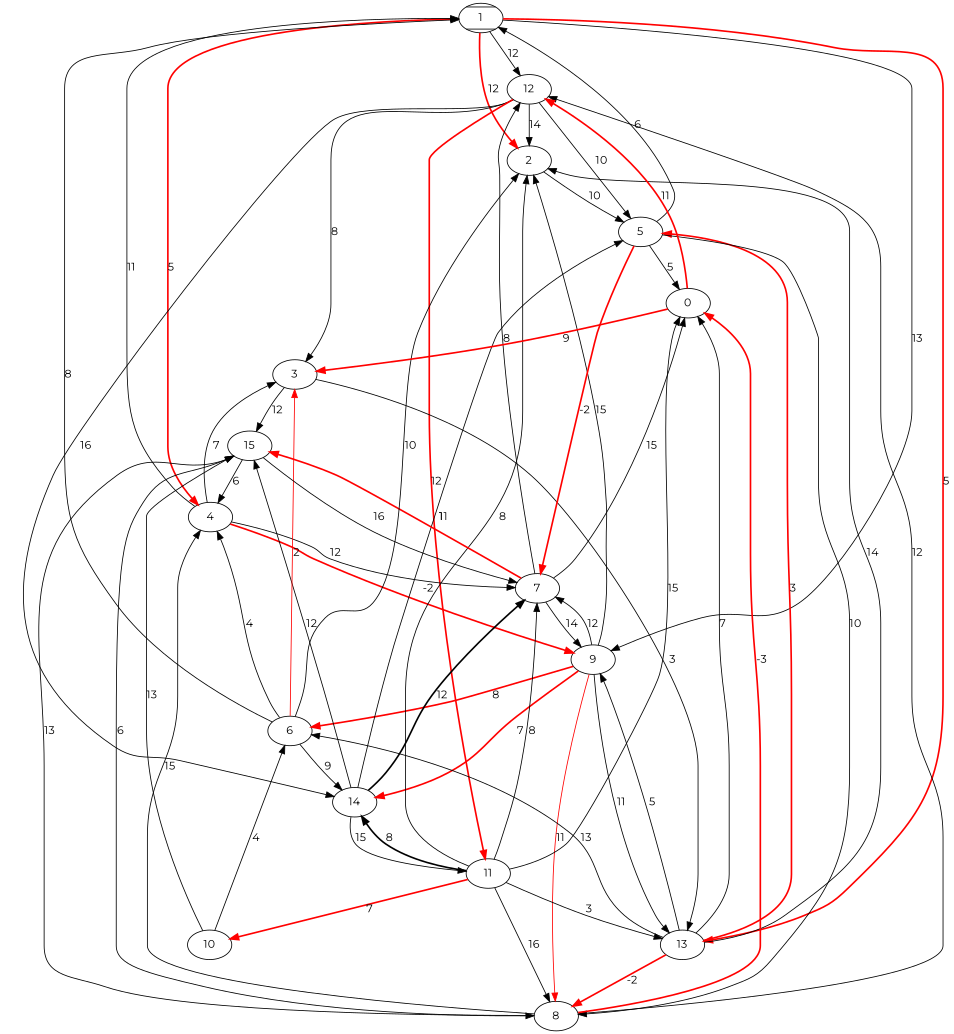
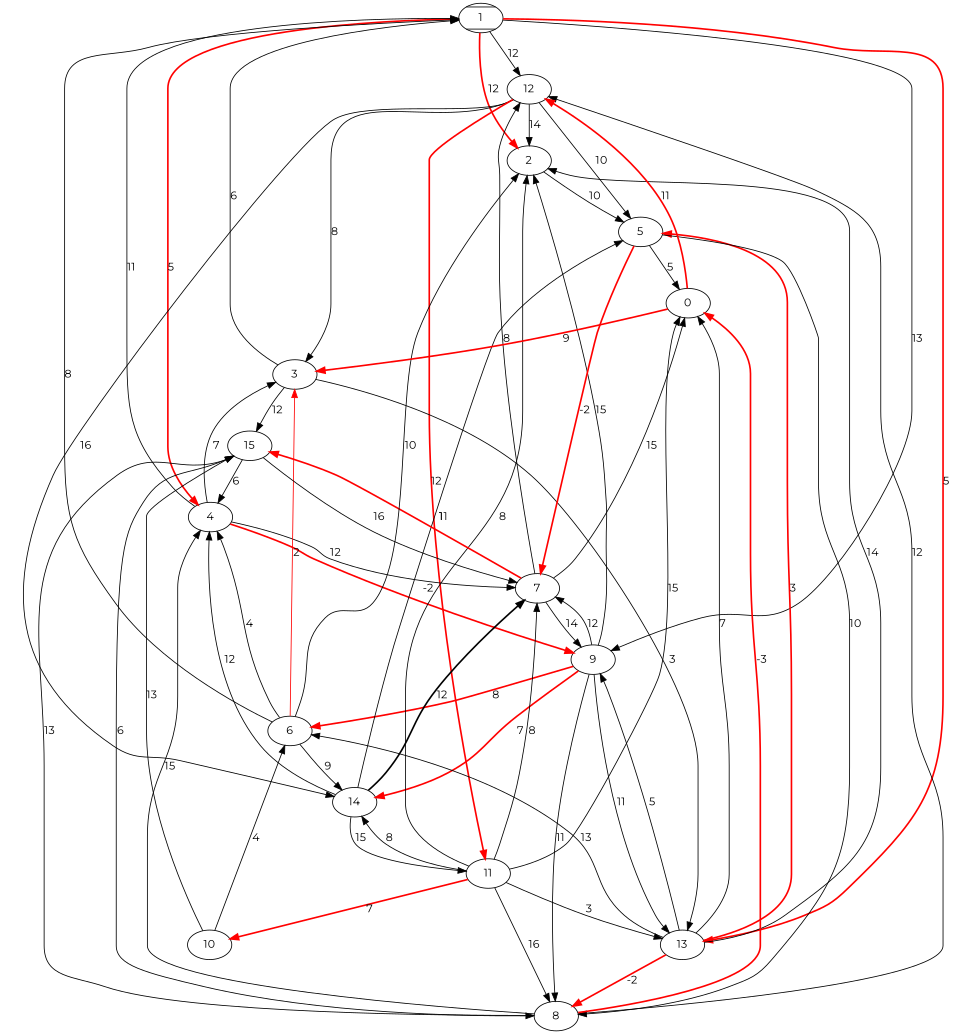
edge "5" -> "1": now "3" -> "1"
edge "14" -> "15": now "14" -> "4"
edge "9" -> "8": color red -> black
edge "11" -> "14": style bold -> solid
